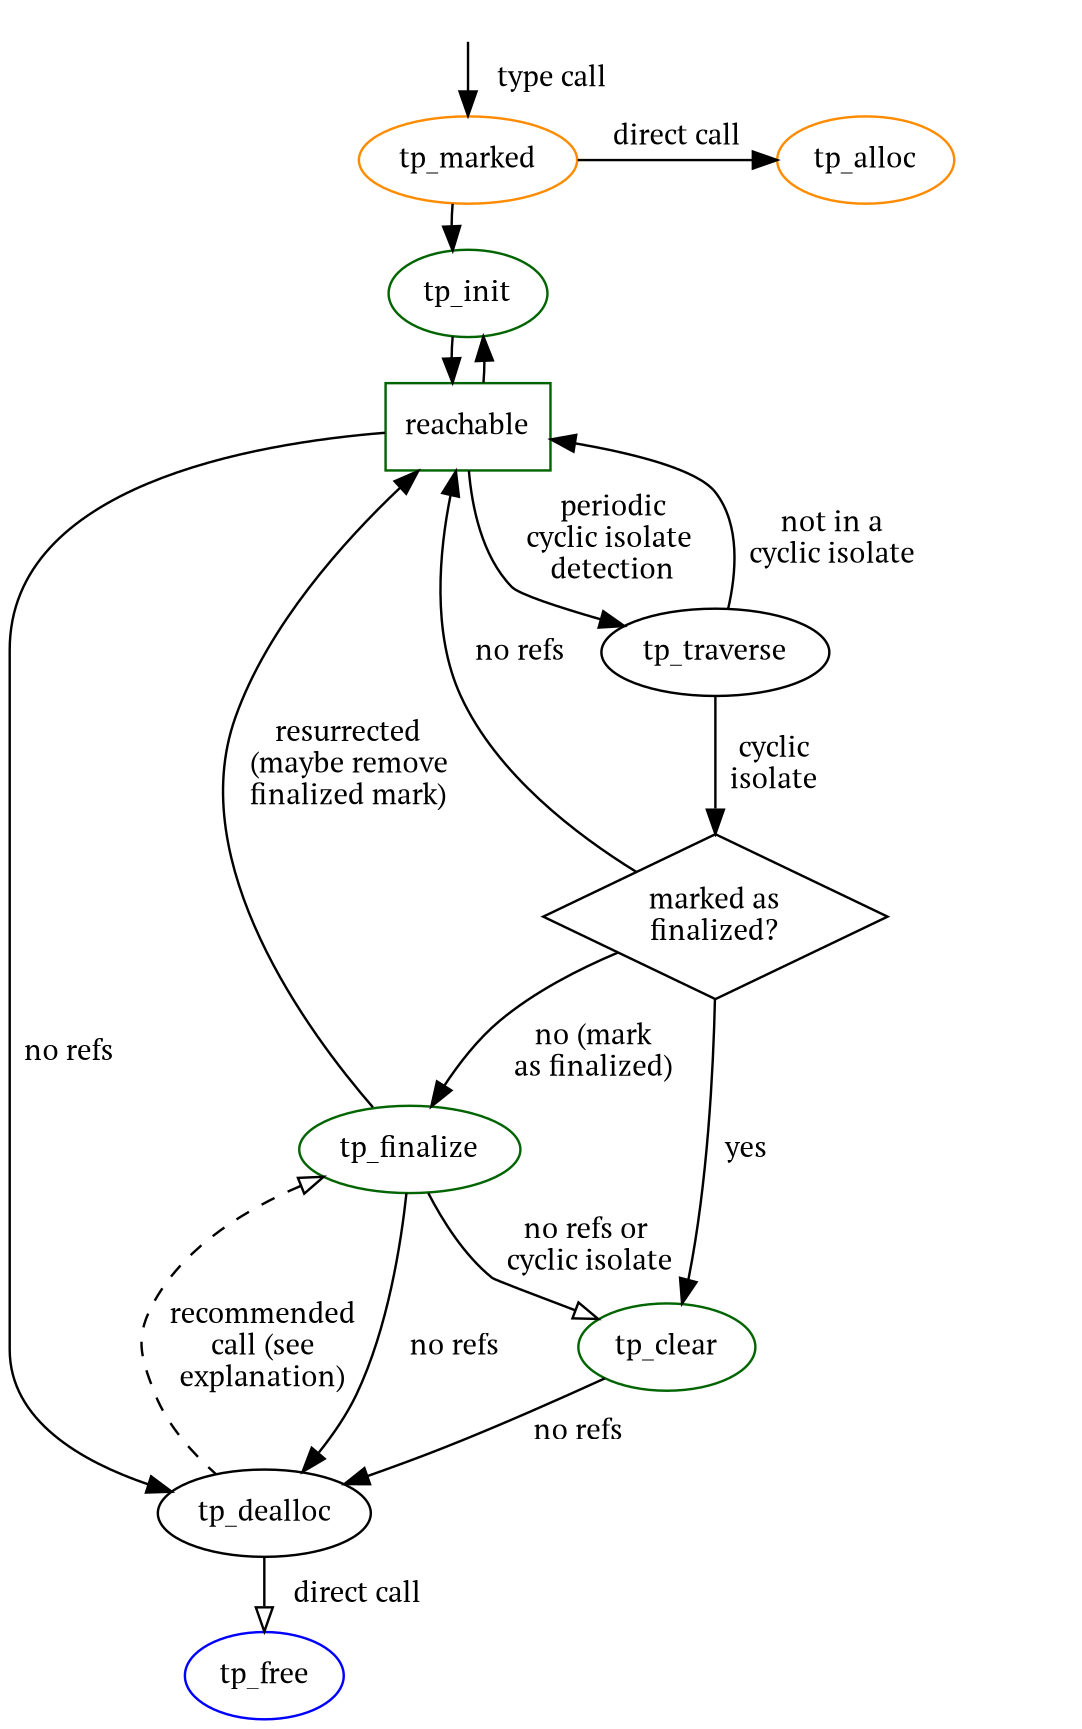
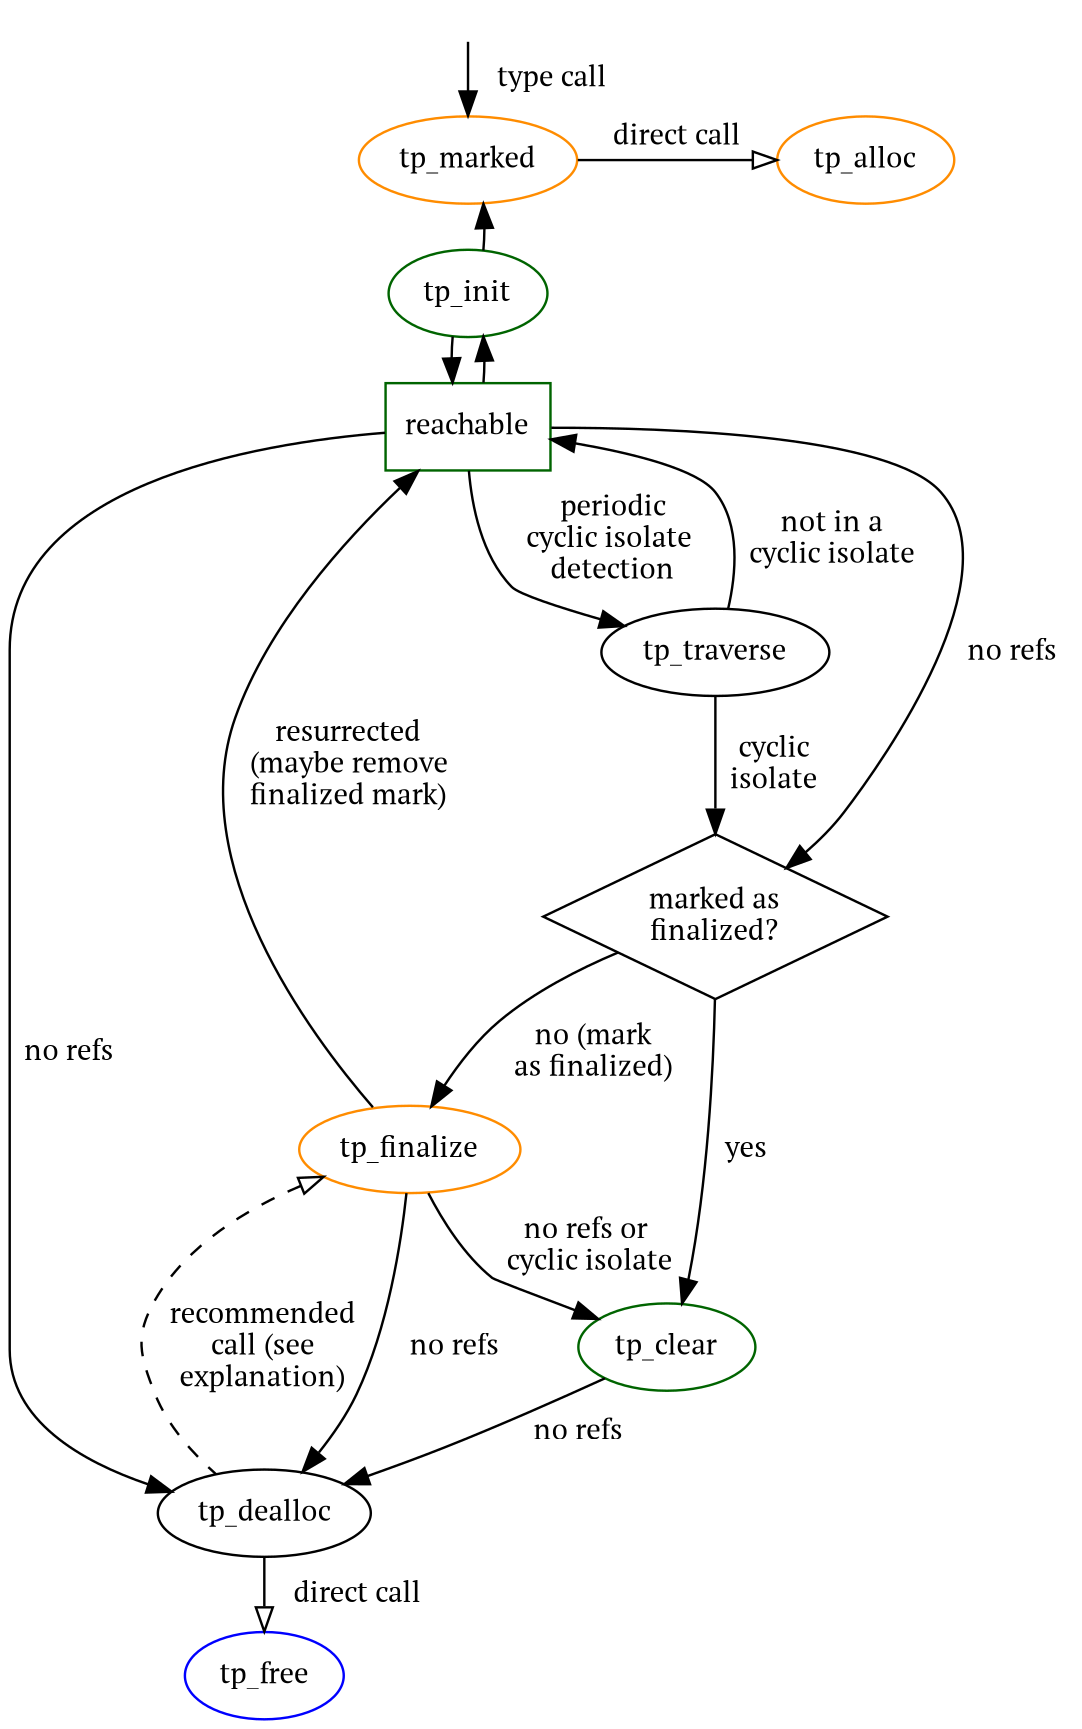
edge "tp_marked" -> "tp_alloc": arrowhead normal -> empty
edge "tp_marked" -> "tp_init": reversed
edge "marked as" -> "reachable": reversed
node "tp_finalize": color darkgreen -> darkorange
edge "tp_finalize" -> "tp_clear": arrowhead empty -> normal
